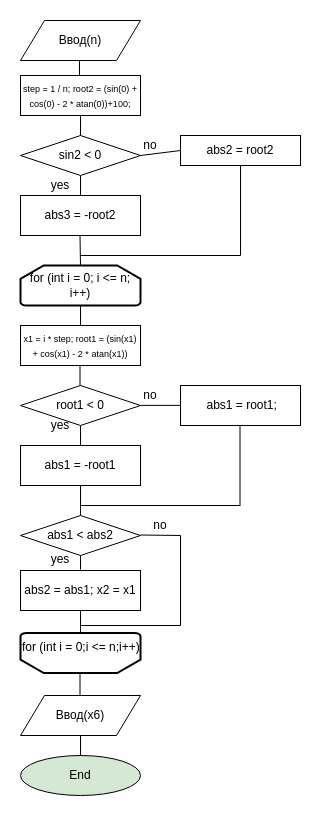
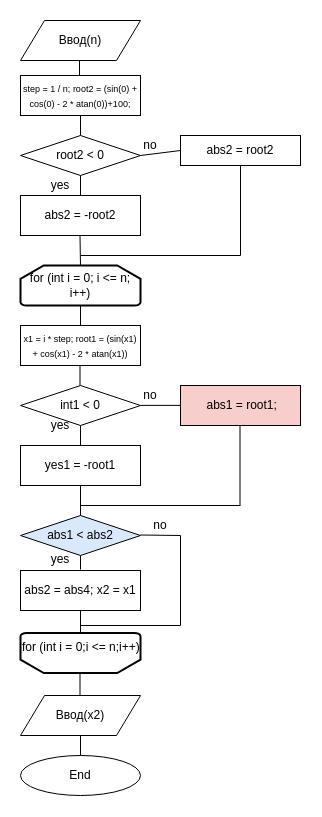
node "sin2 < 0": label "sin2 < 0" -> "root2 < 0"
node "abs3 = -root2": label "abs3 = -root2" -> "abs2 = -root2"
node "root1 < 0": label "root1 < 0" -> "int1 < 0"
node "abs1 = root1;": fillcolor #ffffff -> #f8cecc
node "abs1 = -root1": label "abs1 = -root1" -> "yes1 = -root1"
node "abs1 < abs2": fillcolor #ffffff -> #dae8fc
node "abs2 = abs1; x2 = x1": label "abs2 = abs1; x2 = x1" -> "abs2 = abs4; x2 = x1"
node "Ввод(x6)": label "Ввод(x6)" -> "Ввод(x2)"
node "End": fillcolor #d5e8d4 -> #ffffff
